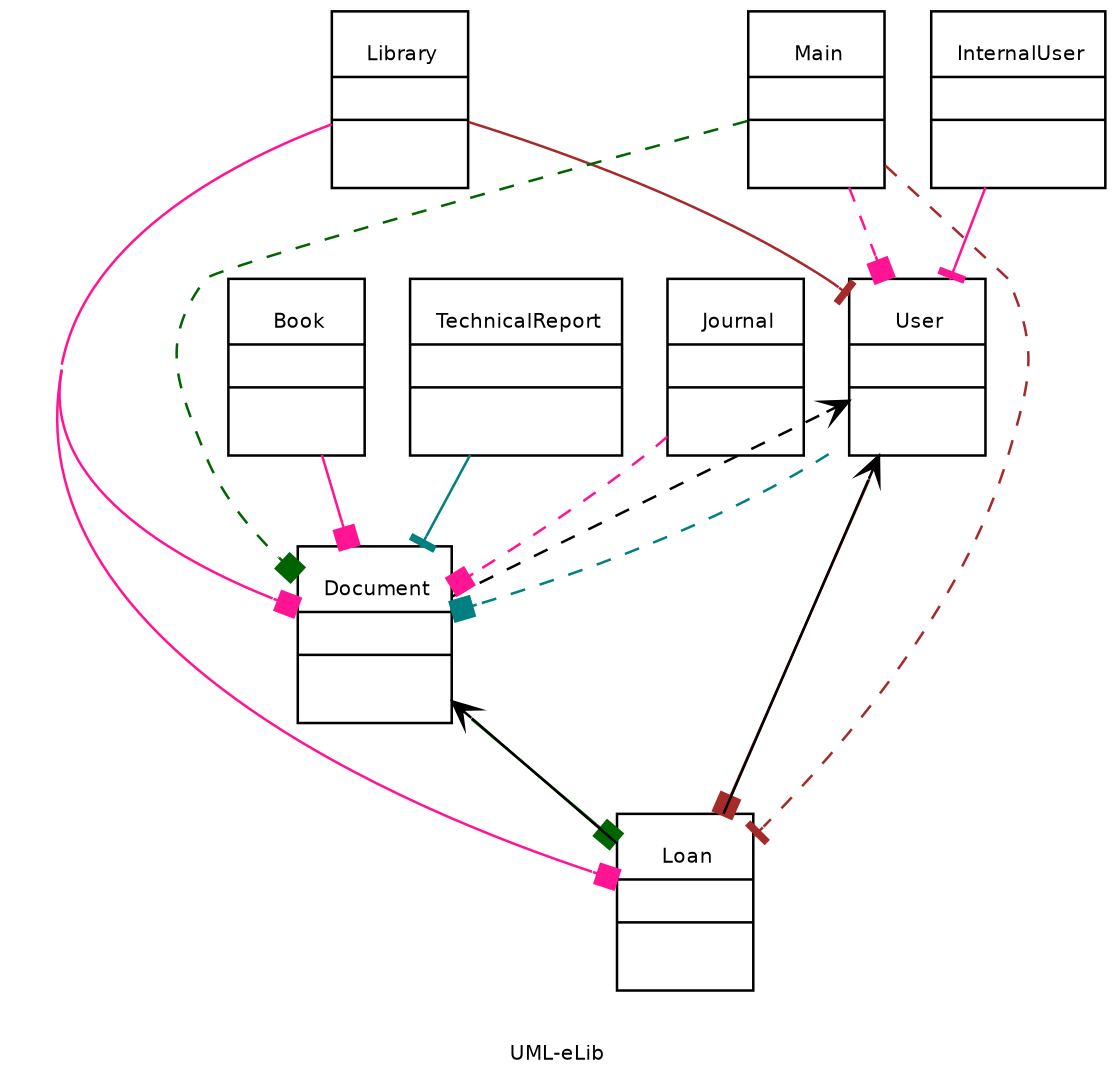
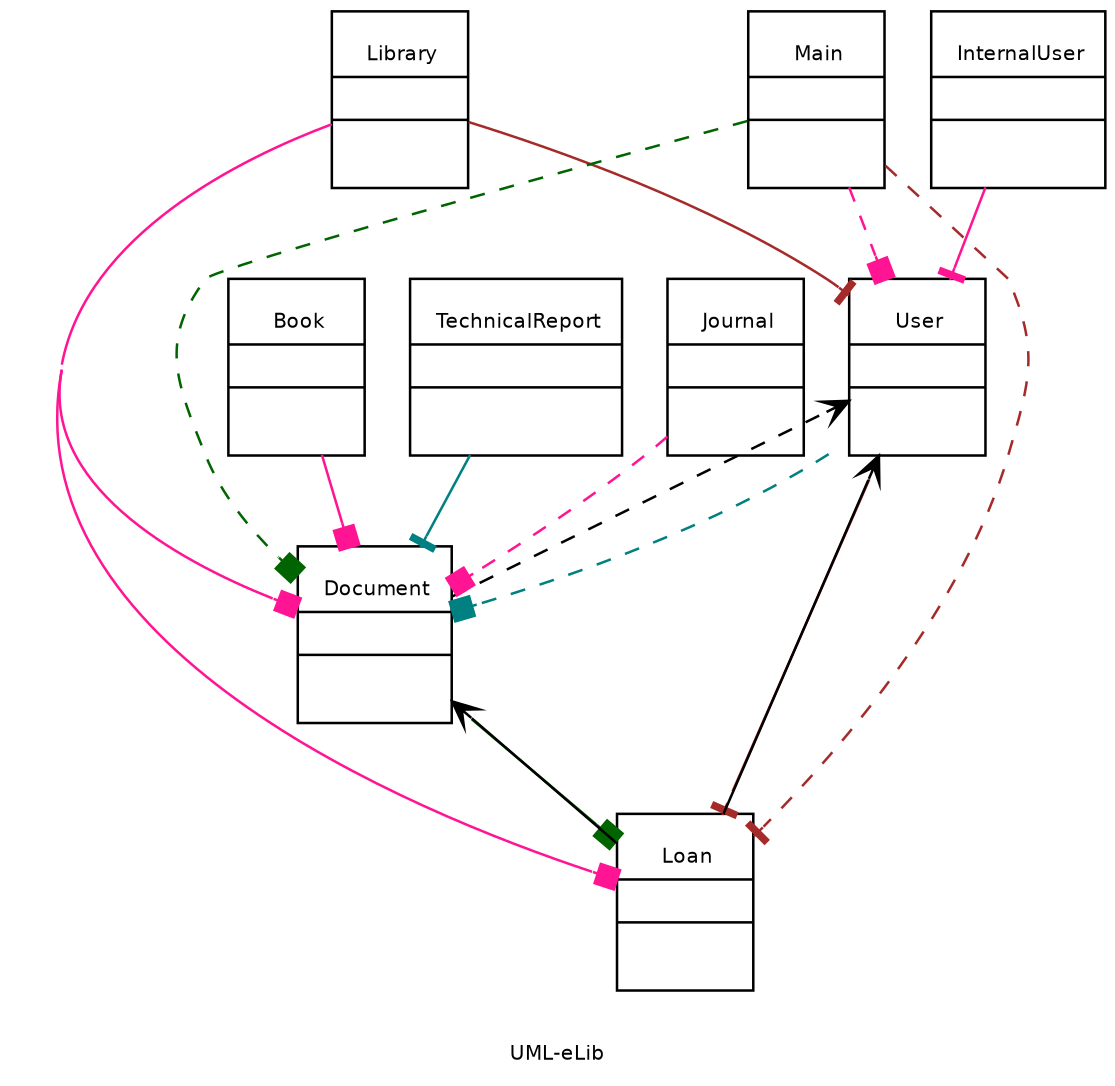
edge "User" -> "Loan": arrowhead box -> tee
